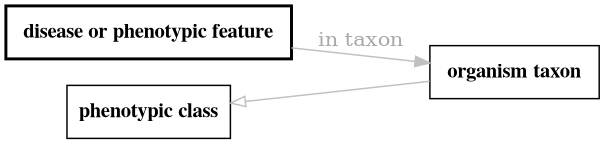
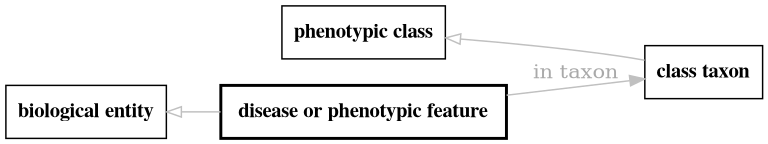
node "organism taxon": label "organism taxon" -> "class taxon"
node "biological entity": added
